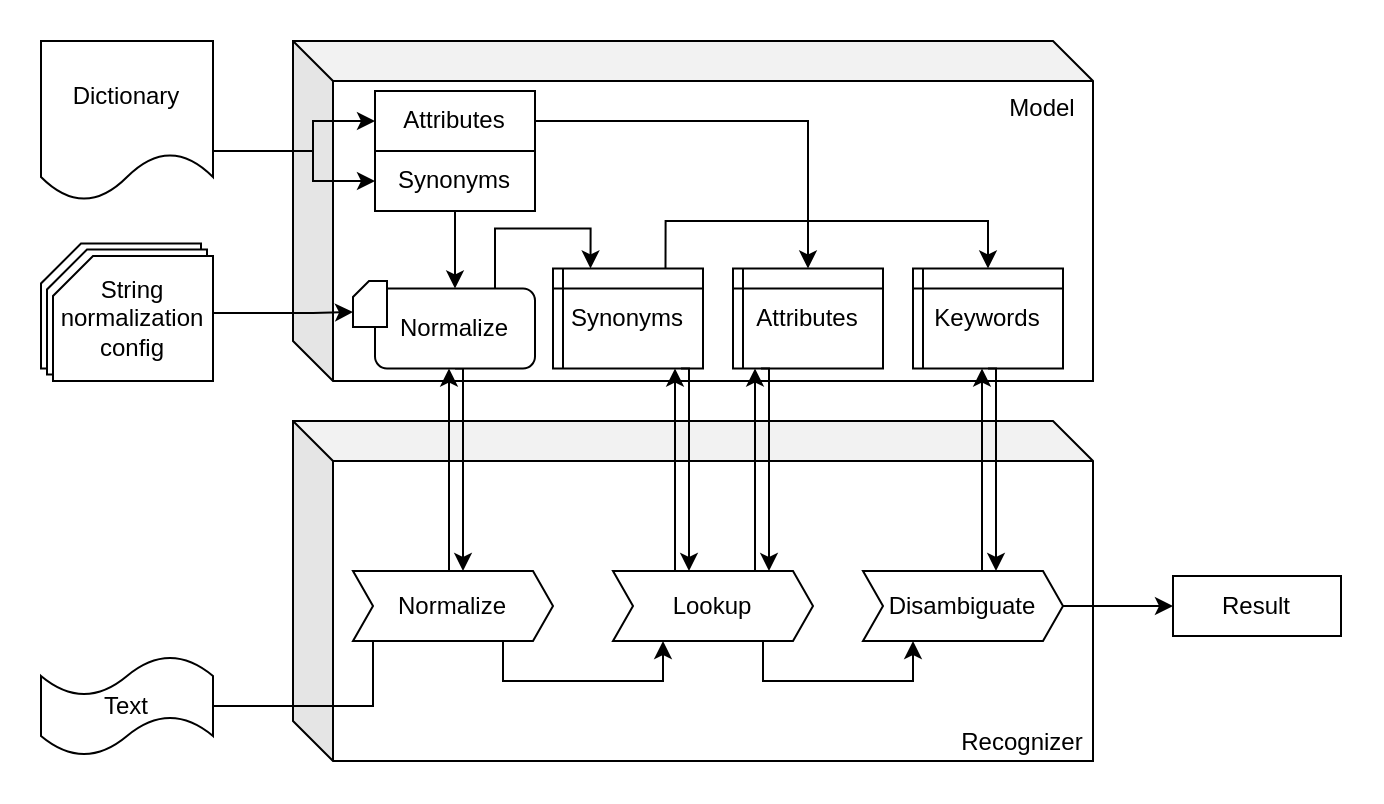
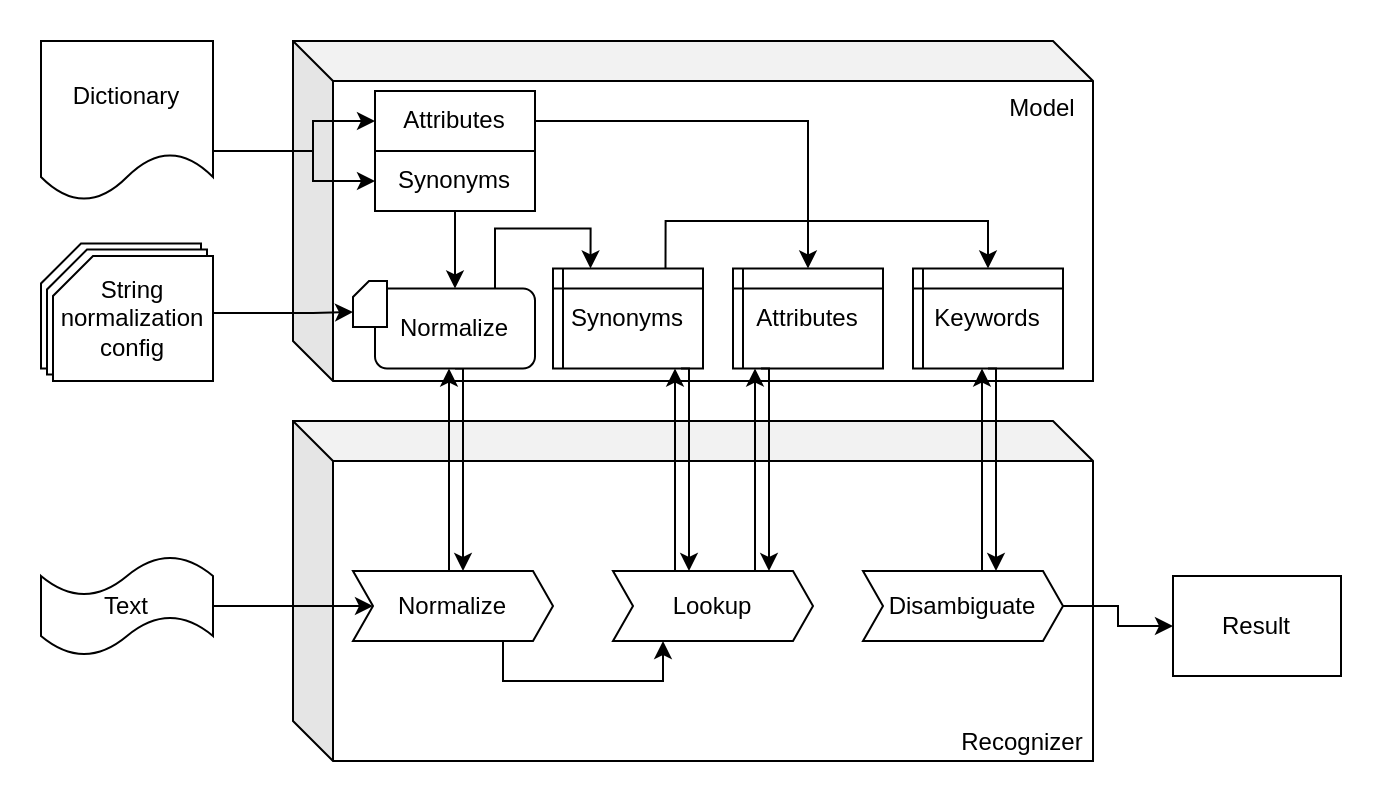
node "Result": size 168x60 -> 168x100
edge "Lookup" -> "Disambiguate": removed
node "Text": moved (127, 706) -> (127, 606)
